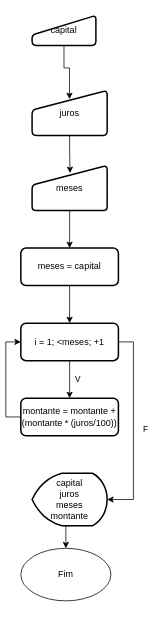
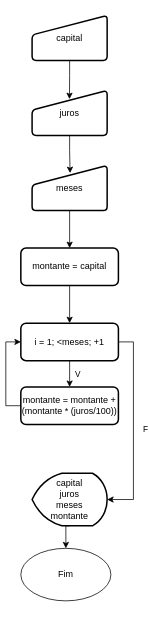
node "capital": size 64x30 -> 75x45
node "meses = capital": label "meses = capital" -> "montante = capital"
node "montante = montante + (montante * (juros/100))": moved (69, 417) -> (69, 405)
